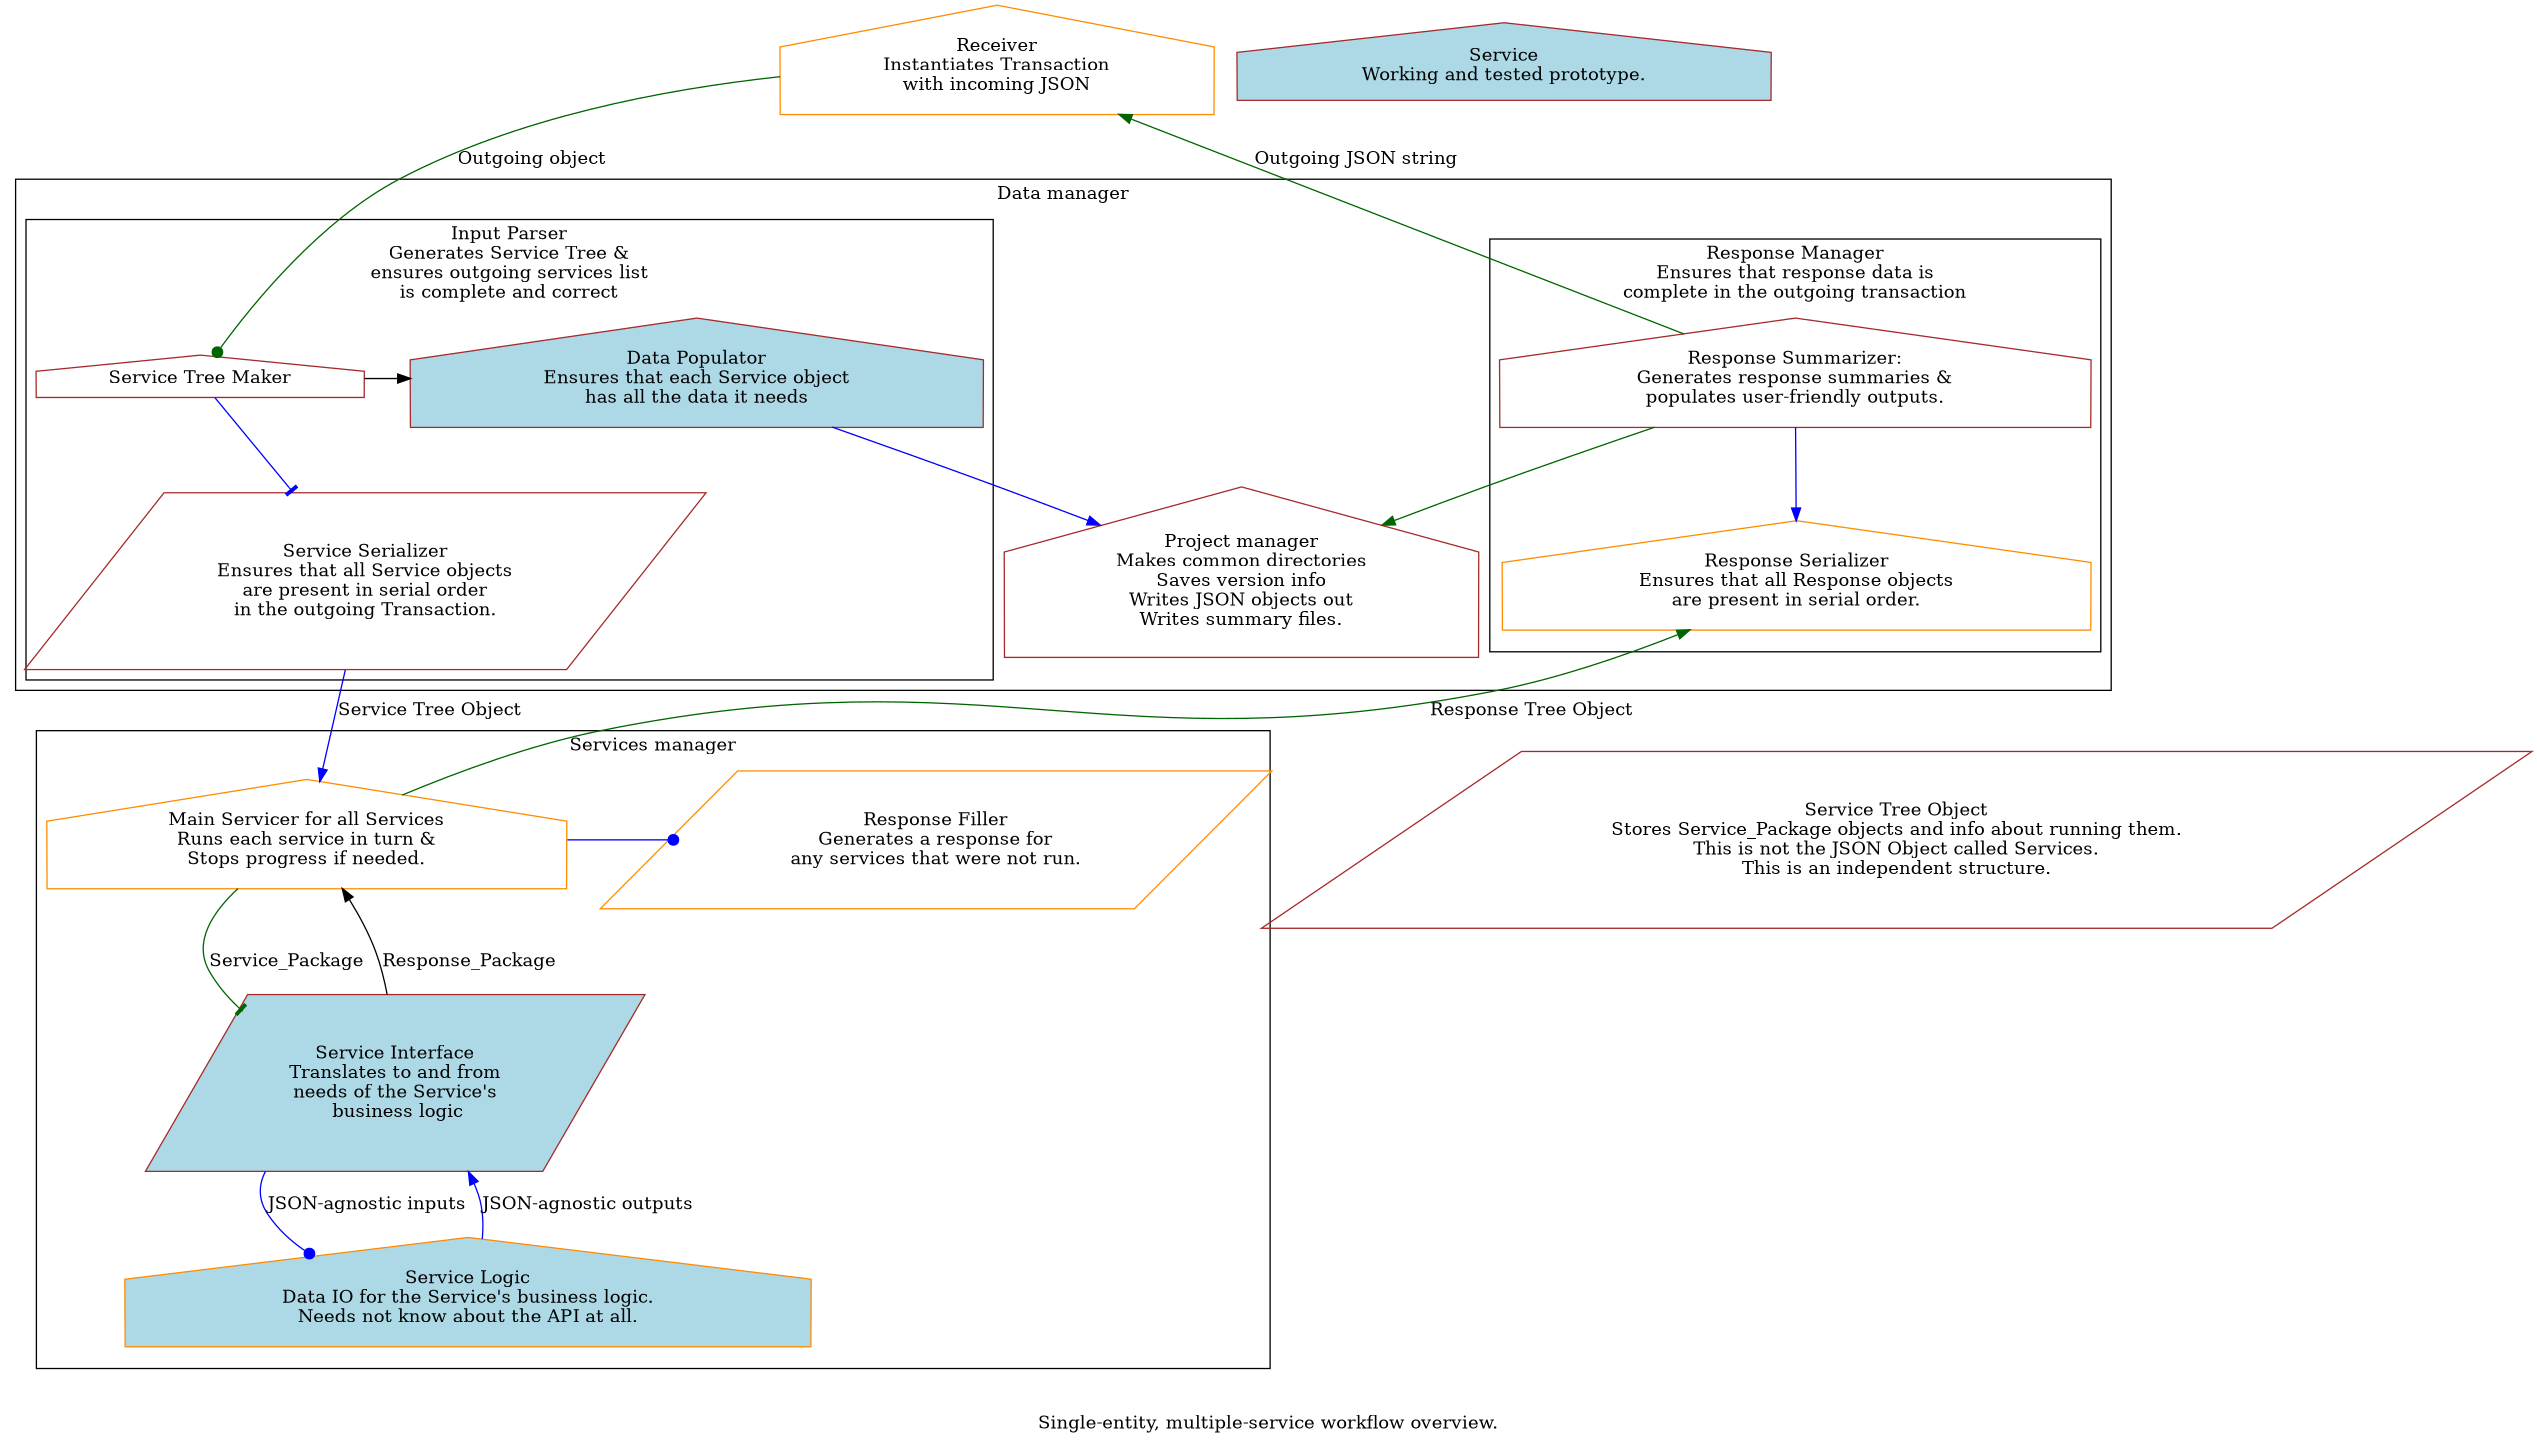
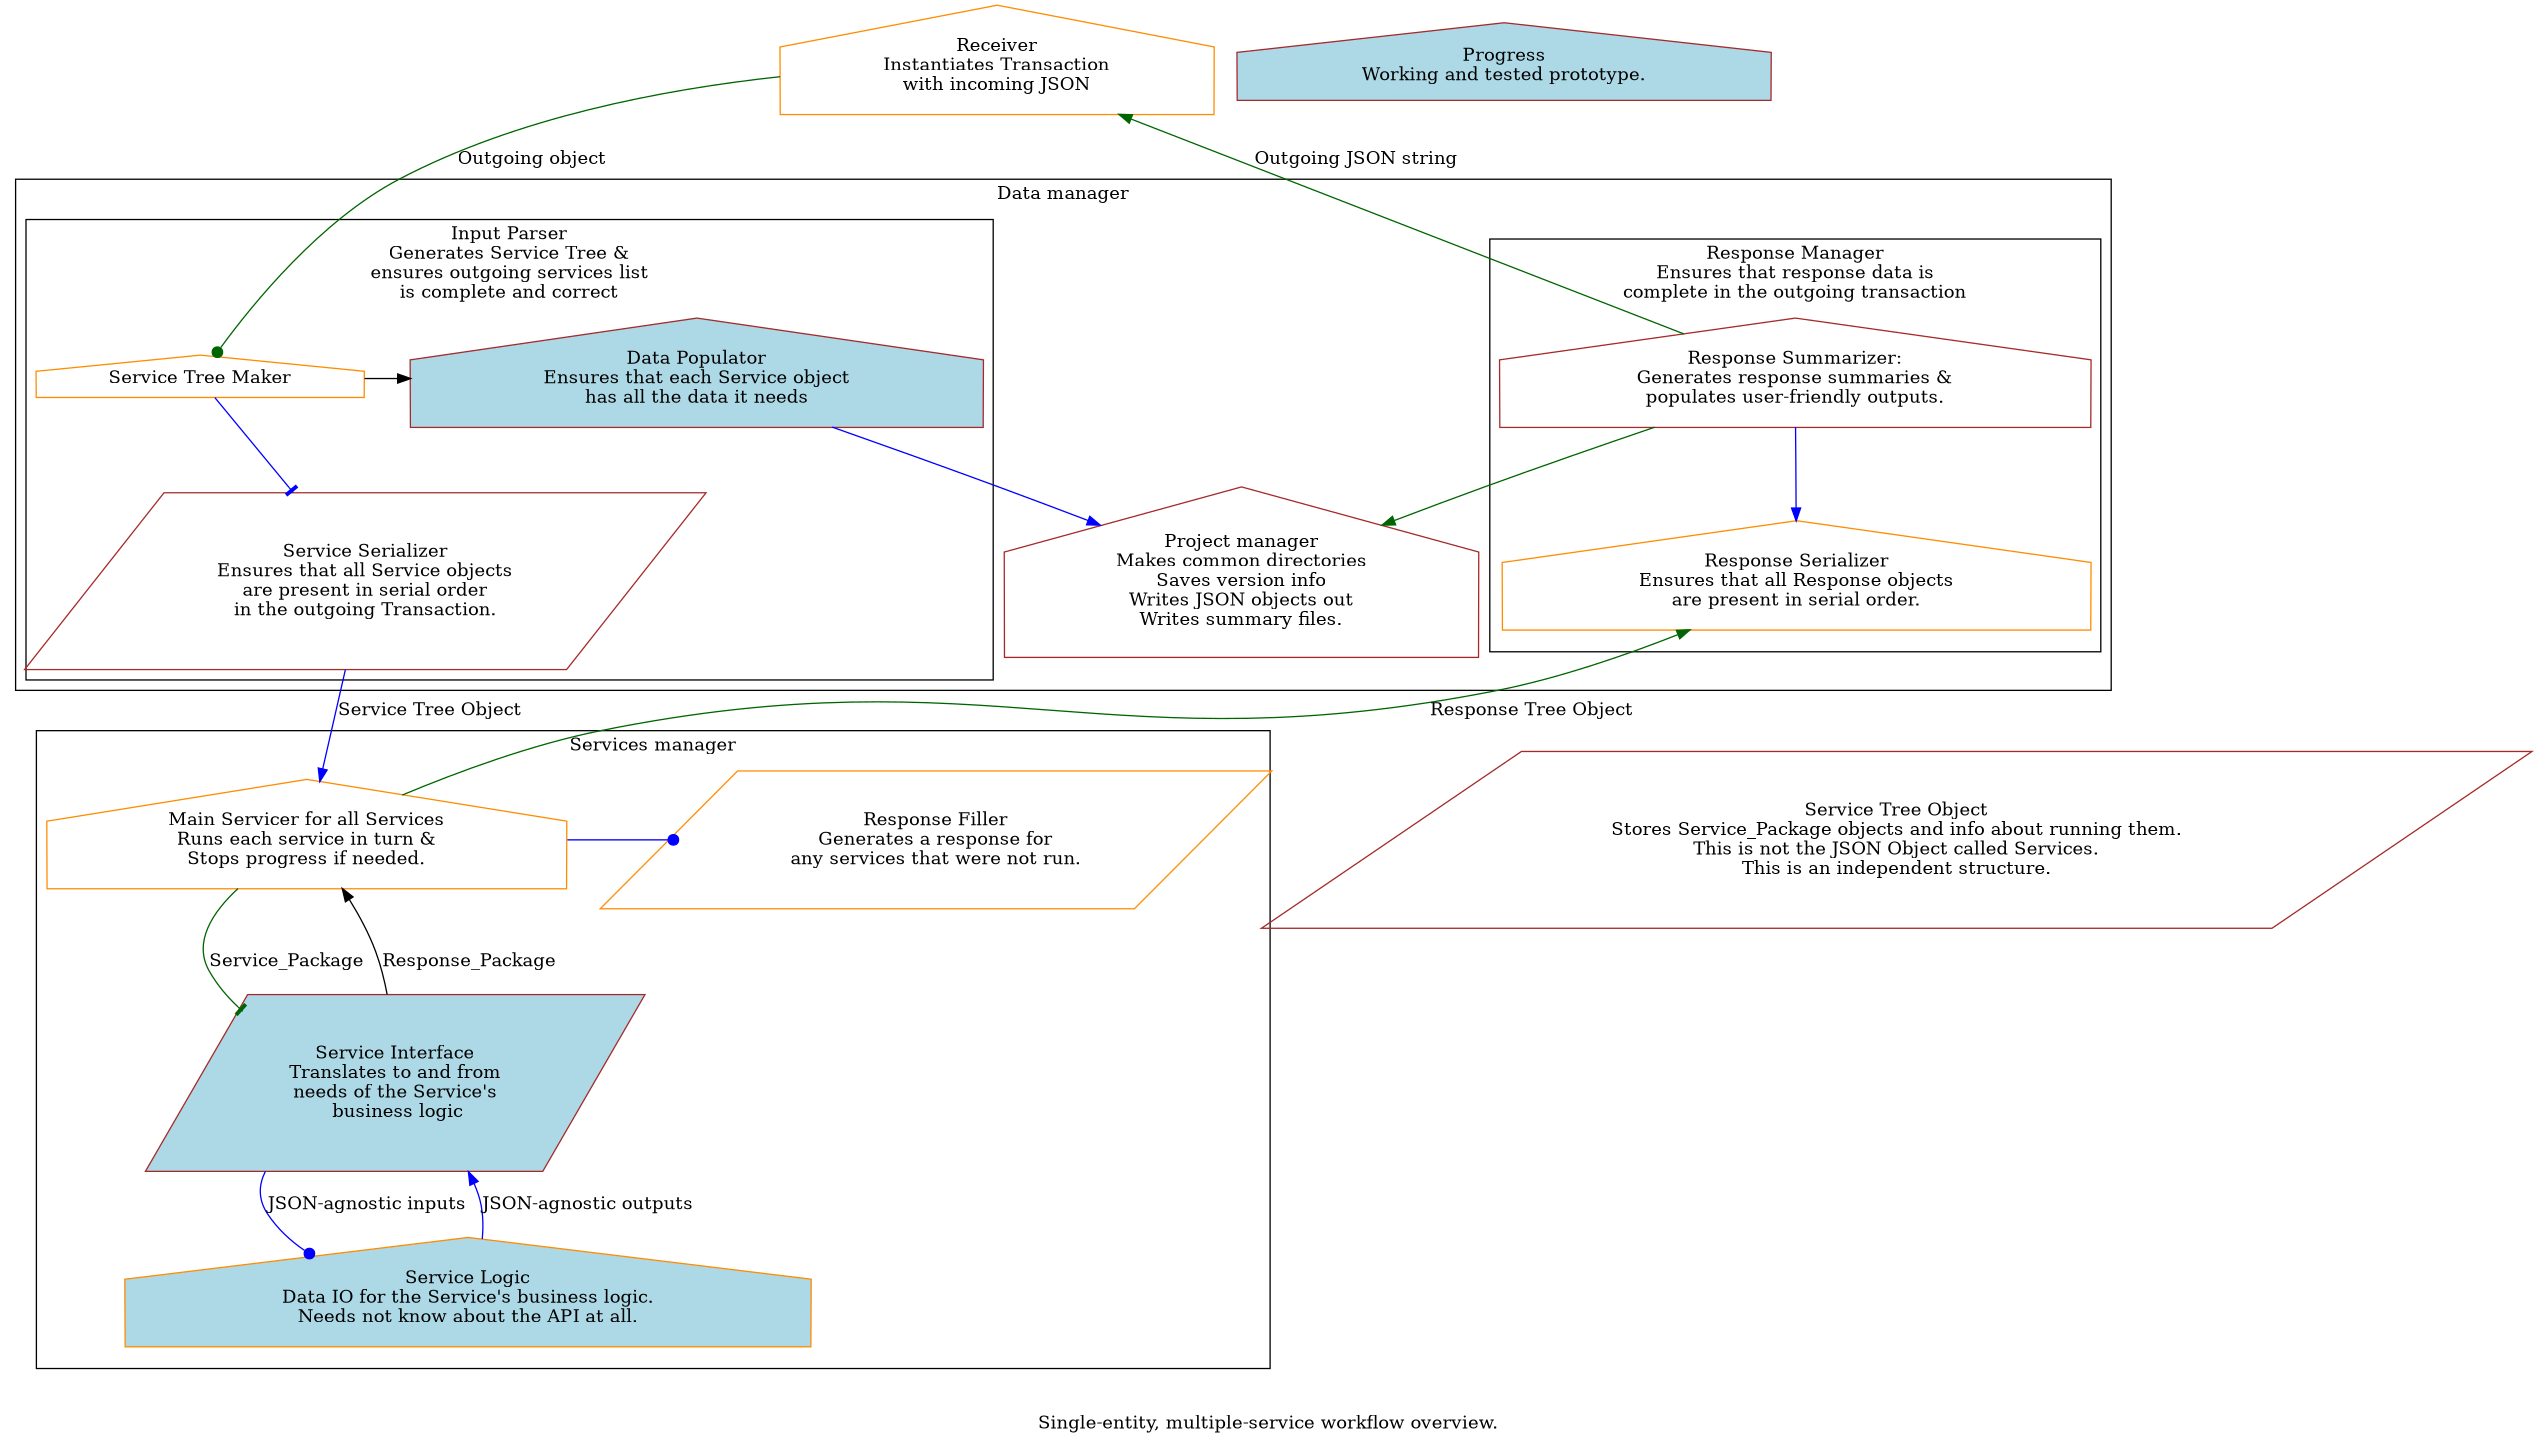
node "Service Working and tested prototype.": label "Service Working and tested prototype." -> "Progress Working and tested prototype."
node "Service Tree Maker": color brown -> darkorange
